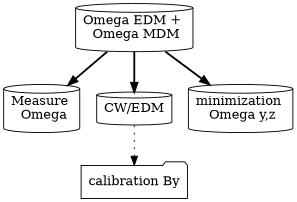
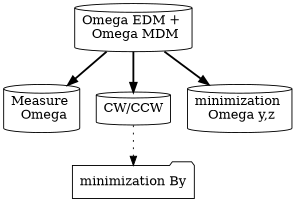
node "CW/EDM": label "CW/EDM" -> "CW/CCW"
node "calibration By": label "calibration By" -> "minimization By"
